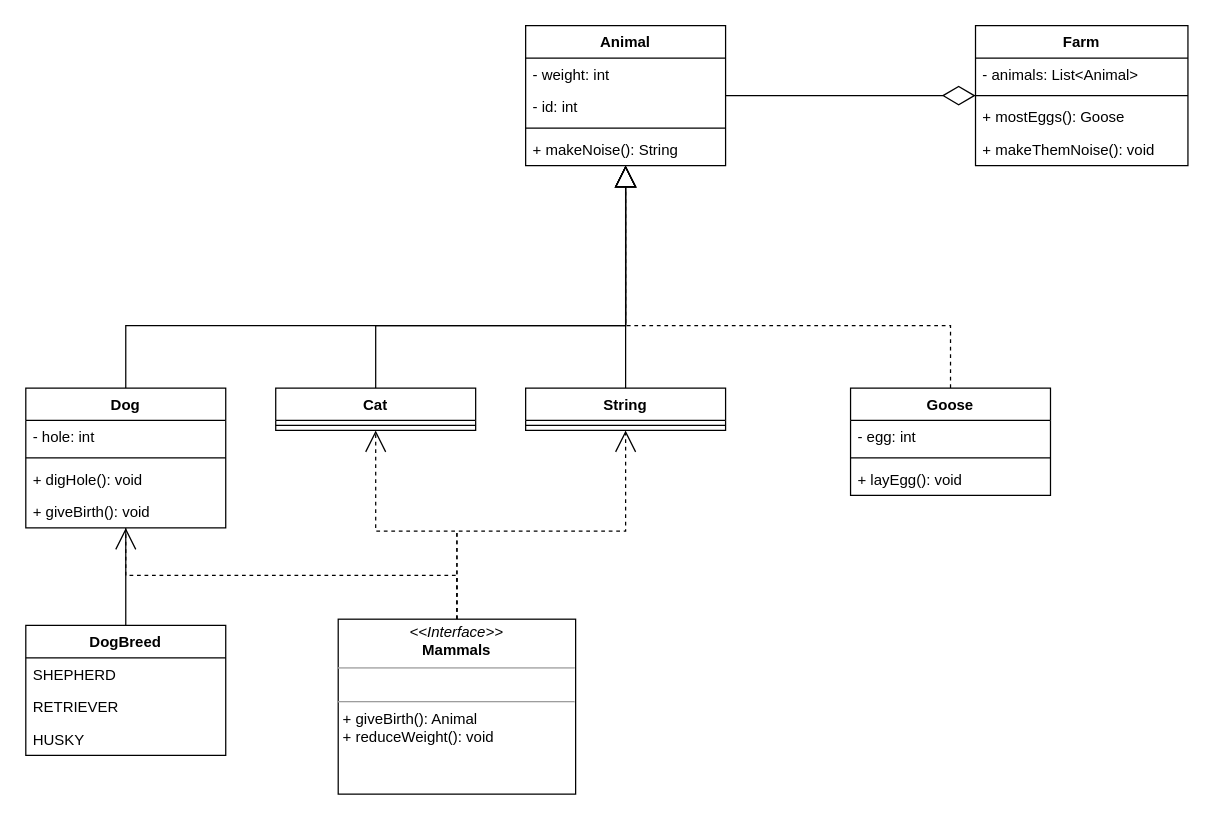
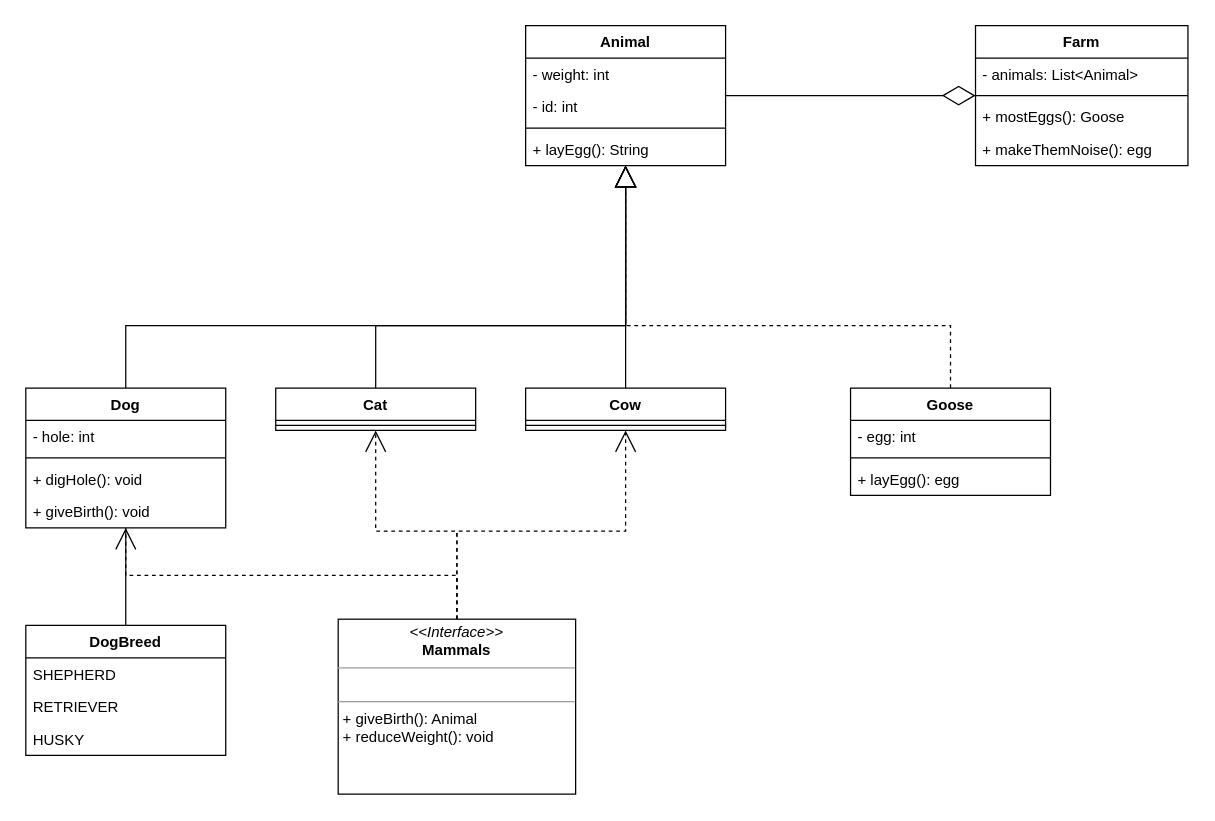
node "+ makeNoise(): String": label "+ makeNoise(): String" -> "+ layEgg(): String"
node "+ makeThemNoise(): void": label "+ makeThemNoise(): void" -> "+ makeThemNoise(): egg"
node "String": label "String" -> "Cow"
node "+ layEgg(): void": label "+ layEgg(): void" -> "+ layEgg(): egg"
